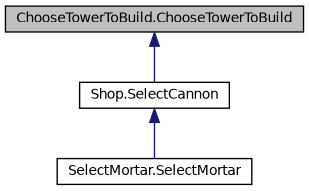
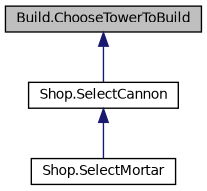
node "ChooseTowerToBuild.ChooseTowerToBuild": label "ChooseTowerToBuild.ChooseTowerToBuild" -> "Build.ChooseTowerToBuild"
node "SelectMortar.SelectMortar": label "SelectMortar.SelectMortar" -> "Shop.SelectMortar"
